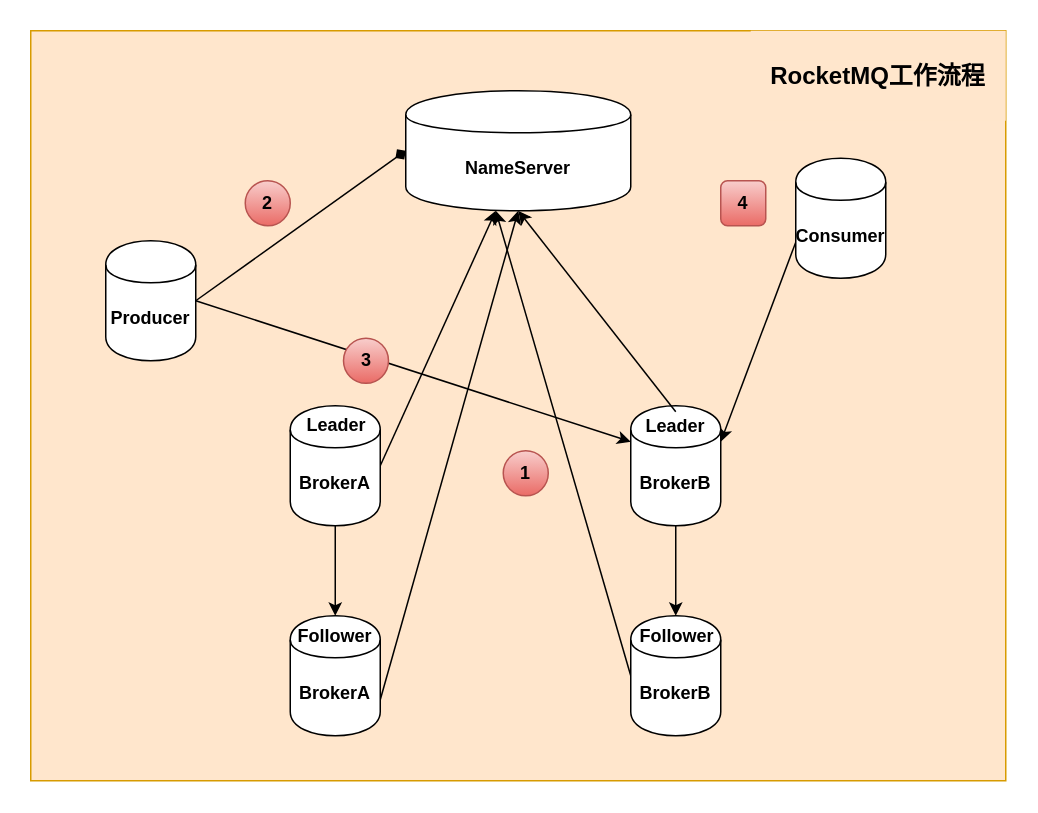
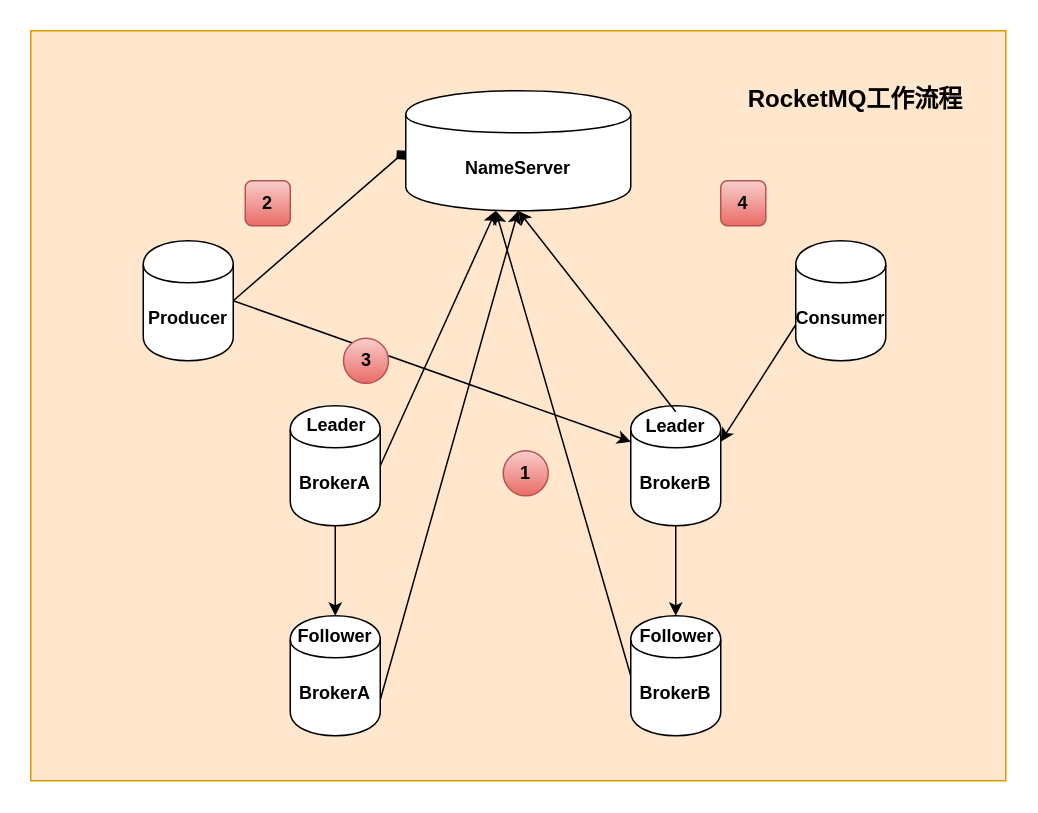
node "RocketMQ工作流程": moved (878, 76) -> (856, 98)
node "2": shape ellipse -> rounded rectangle
node "Consumer": moved (841, 218) -> (841, 301)
node "Producer": moved (151, 301) -> (188, 301)
